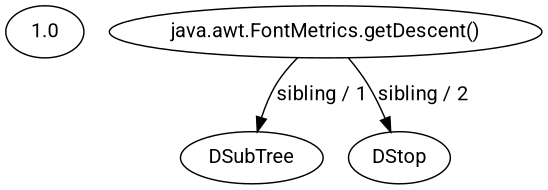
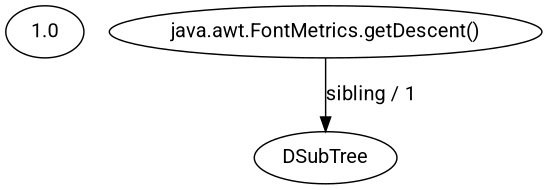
node "DStop": removed
